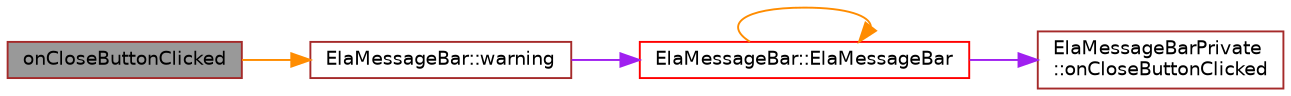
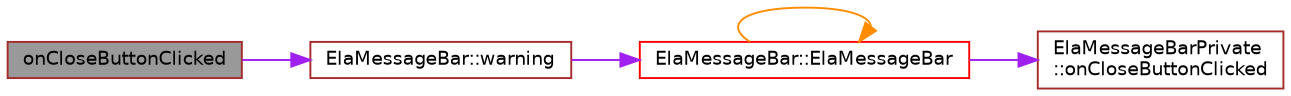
edge "onCloseButtonClicked" -> "ElaMessageBar::warning": color darkorange -> purple
